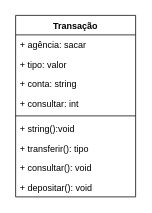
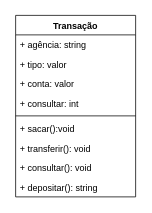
node "+ agência: sacar": label "+ agência: sacar" -> "+ agência: string"
node "+ conta: string": label "+ conta: string" -> "+ conta: valor"
node "+ string():void": label "+ string():void" -> "+ sacar():void"
node "+ transferir(): tipo": label "+ transferir(): tipo" -> "+ transferir(): void"
node "+ depositar(): void": label "+ depositar(): void" -> "+ depositar(): string"
